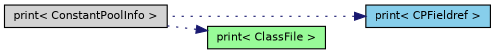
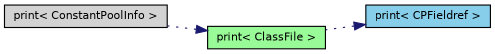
edge "print< ConstantPoolInfo >" -> "print< CPFieldref >": now "print< ClassFile >" -> "print< CPFieldref >"
